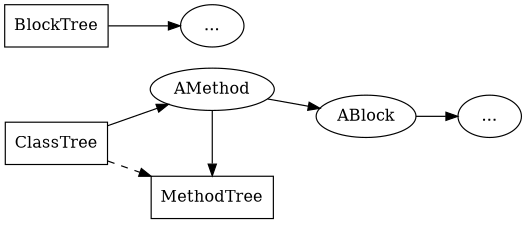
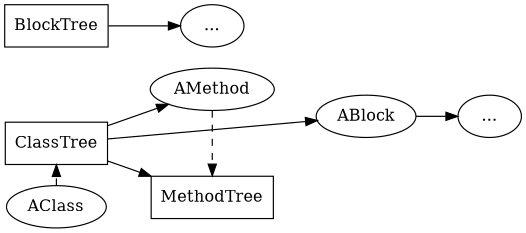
edge "AMethod" -> "ABlock": now "ClassTree" -> "ABlock"
edge "AMethod" -> "MethodTree": style solid -> dashed
edge "ClassTree" -> "MethodTree": style dashed -> solid
node "AClass": added
